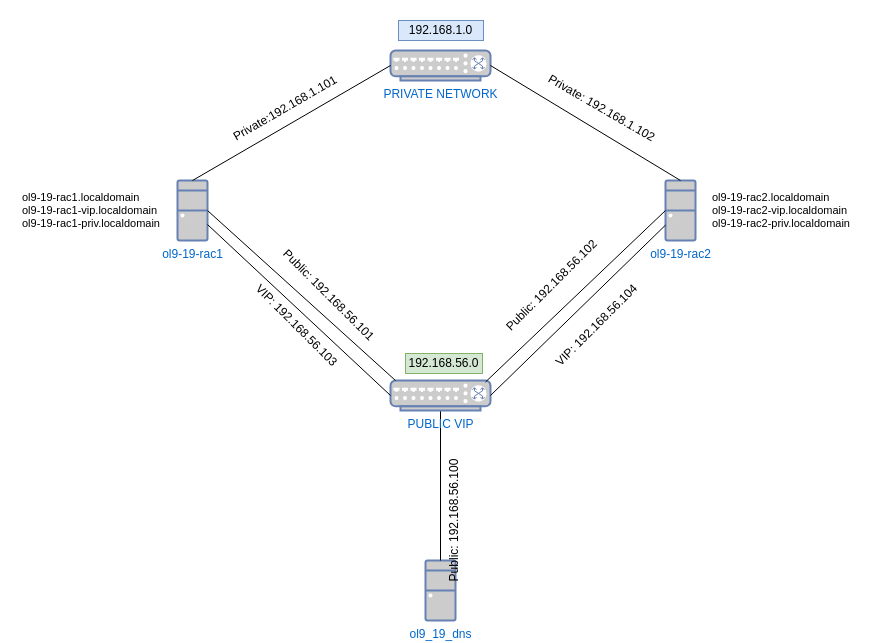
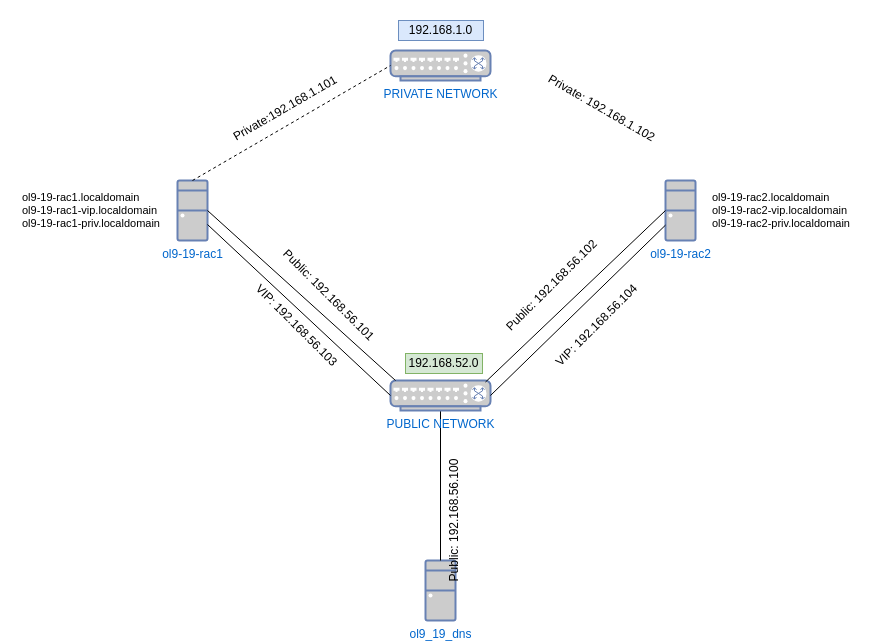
edge "PRIVATE NETWORK" -- "ol9-19-rac1": style solid -> dashed
edge "PRIVATE NETWORK" -- "ol9-19-rac2": removed
node "192.168.56.0": label "192.168.56.0" -> "192.168.52.0"
node "PUBLIC VIP": label "PUBLIC VIP" -> "PUBLIC NETWORK"
